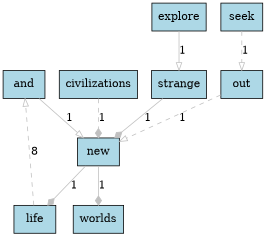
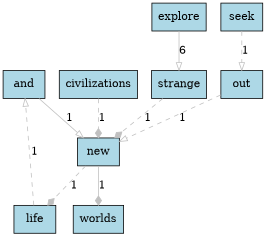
edge "explore" -> "strange": label "1" -> "6"
edge "strange" -> "new": style solid -> dashed
edge "life" -> "and": label "8" -> "1"
edge "new" -> "life": style solid -> dashed
